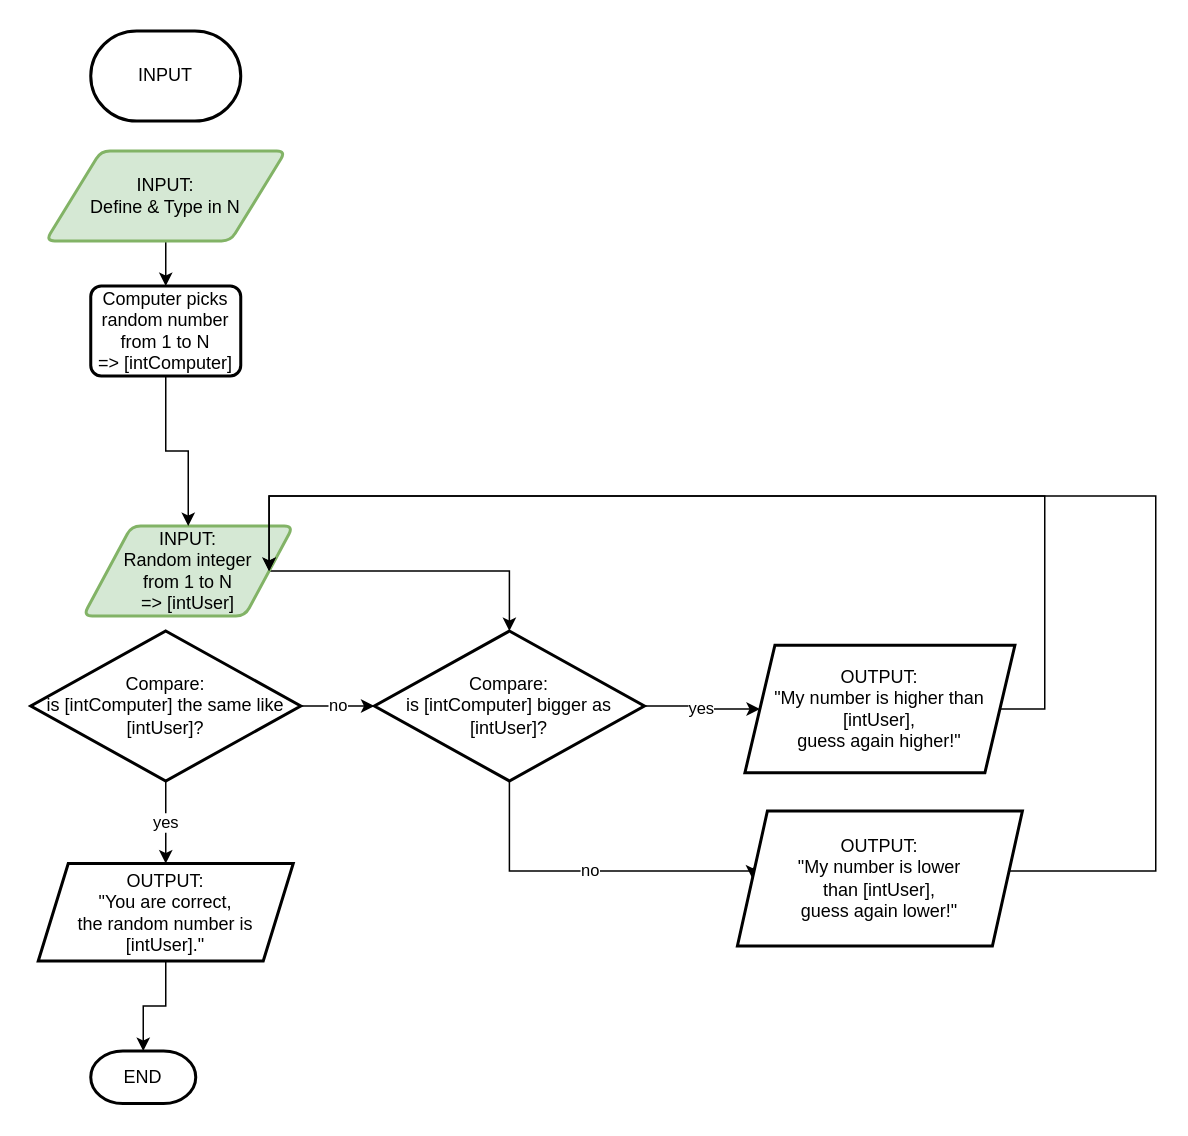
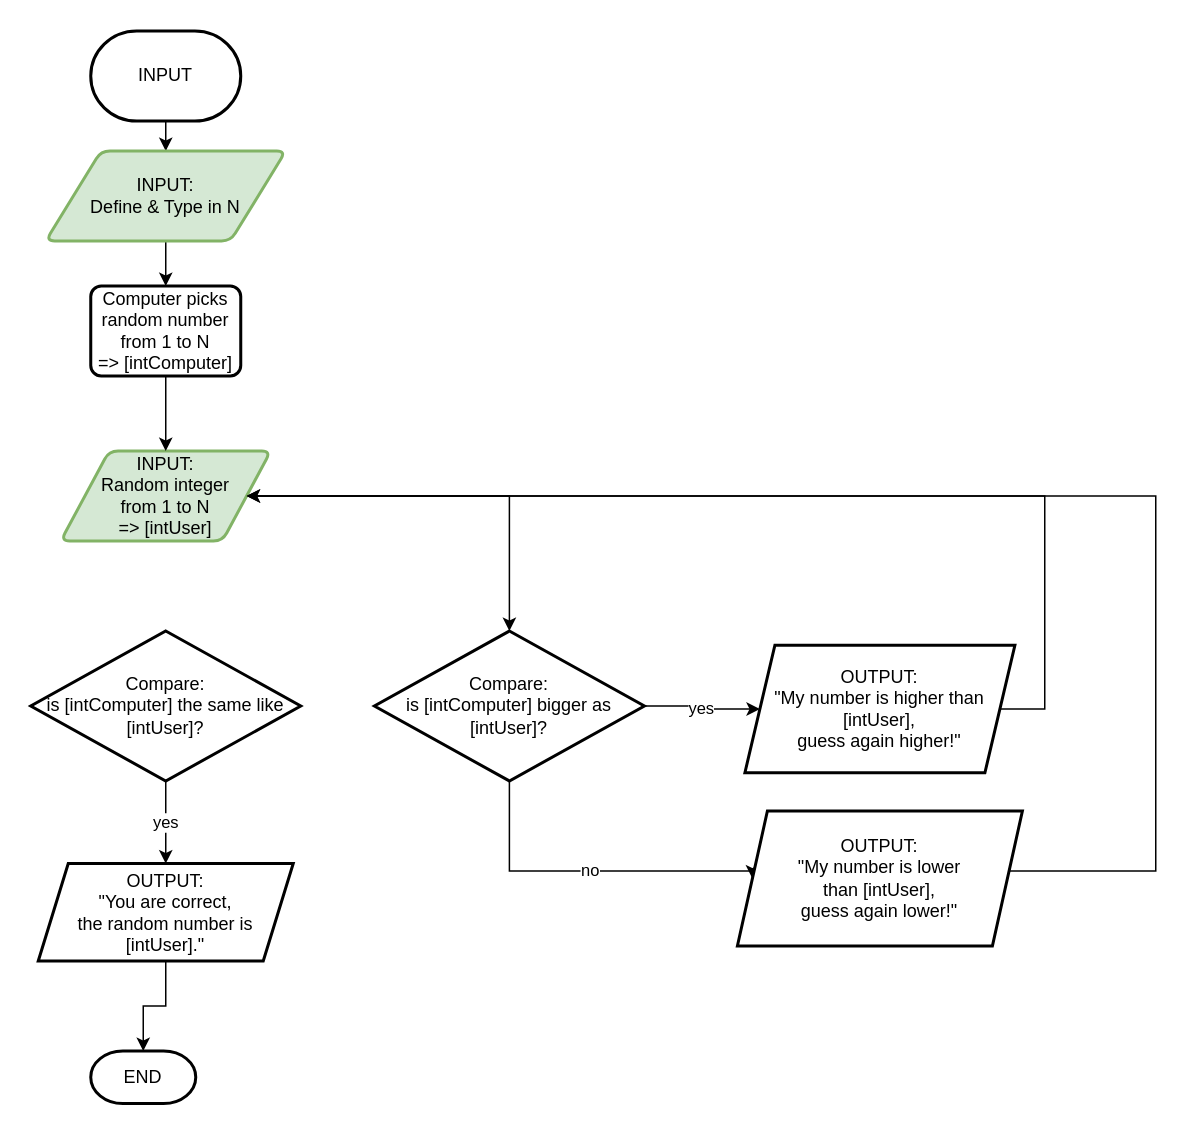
edge "INPUT" -> "INPUT: Define & Type in N": added
node "INPUT: Random integer from 1 to N => [intUser]": moved (188, 571) -> (166, 496)
edge "Compare: is [intComputer] the same like [intUser]?" -> "Compare: is [intComputer] bigger as [intUser]?": removed, label "no"
